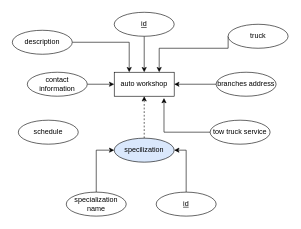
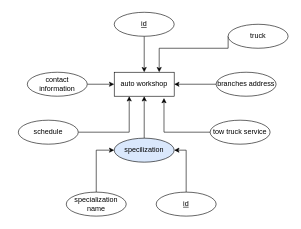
node "description": removed
edge "description" -> "auto workshop": removed
edge "schedule" -> "auto workshop": added
edge "specilization" -> "auto workshop": style dashed -> solid
